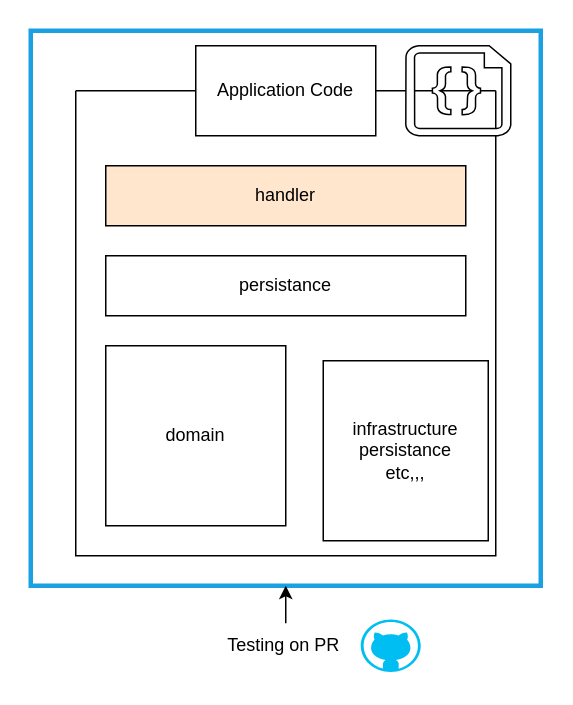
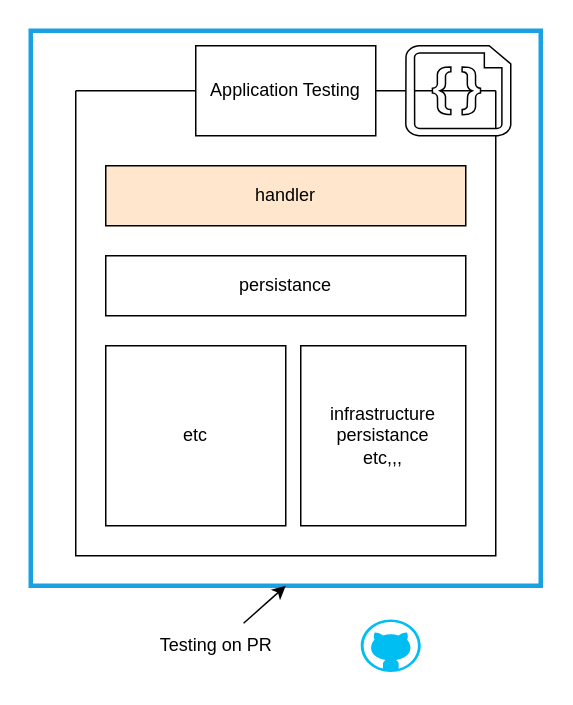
node "Application Code": label "Application Code" -> "Application Testing"
node "domain": label "domain" -> "etc"
node "infrastructure persistance etc,,,": moved (406, 451) -> (383, 436)
node "Testing on PR": moved (286, 646) -> (218, 646)
